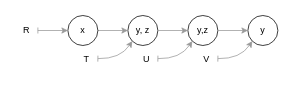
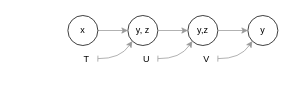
node "R": removed
edge "R" -- "x": removed
